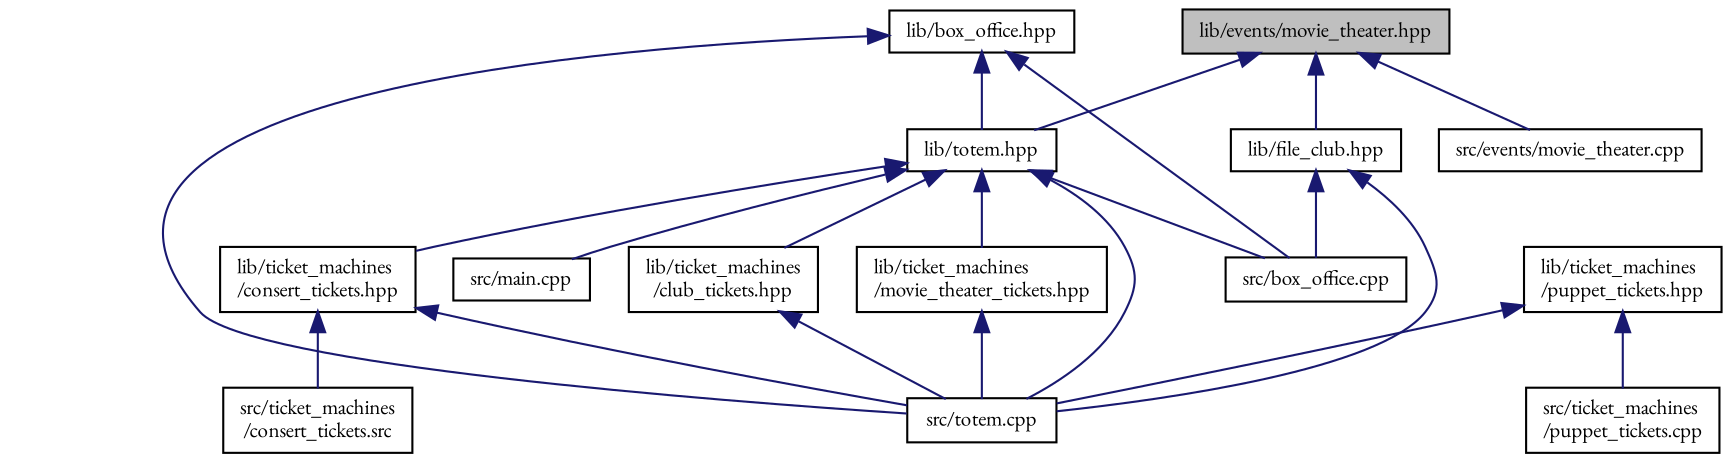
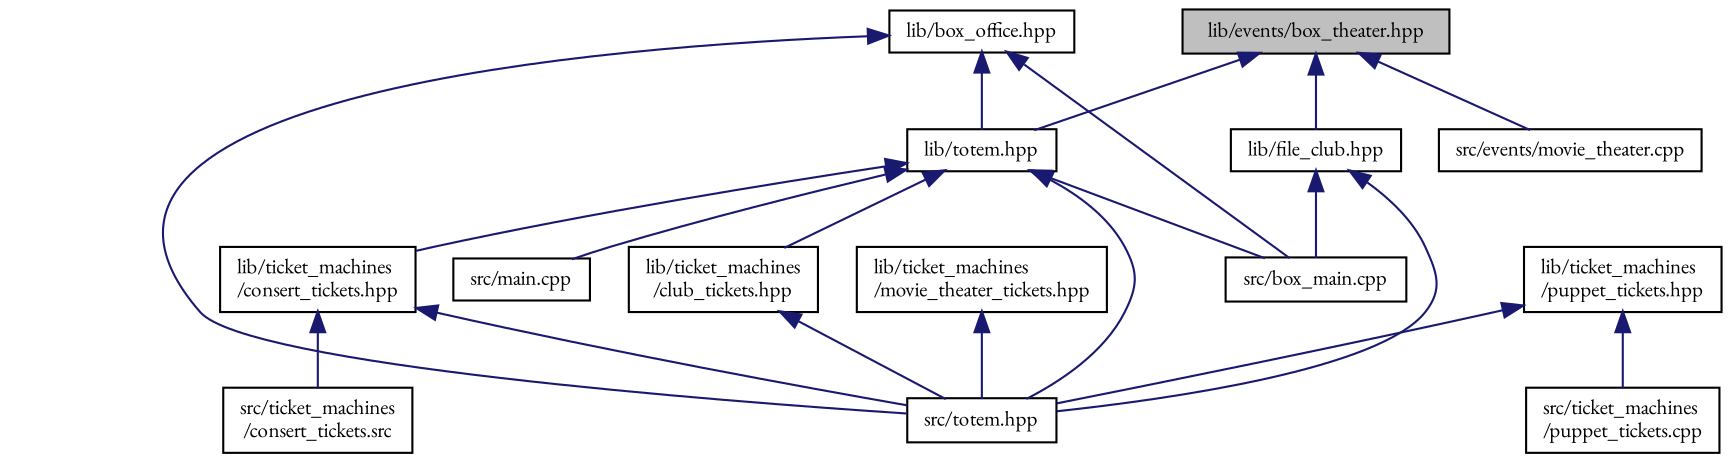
node "lib/events/movie_theater.hpp": label "lib/events/movie_theater.hpp" -> "lib/events/box_theater.hpp"
edge "lib/ticket_machines /movie_theater_tickets.hpp" -> "lib/totem.hpp": removed
node "src/box_office.cpp": label "src/box_office.cpp" -> "src/box_main.cpp"
node "src/totem.cpp": label "src/totem.cpp" -> "src/totem.hpp"
